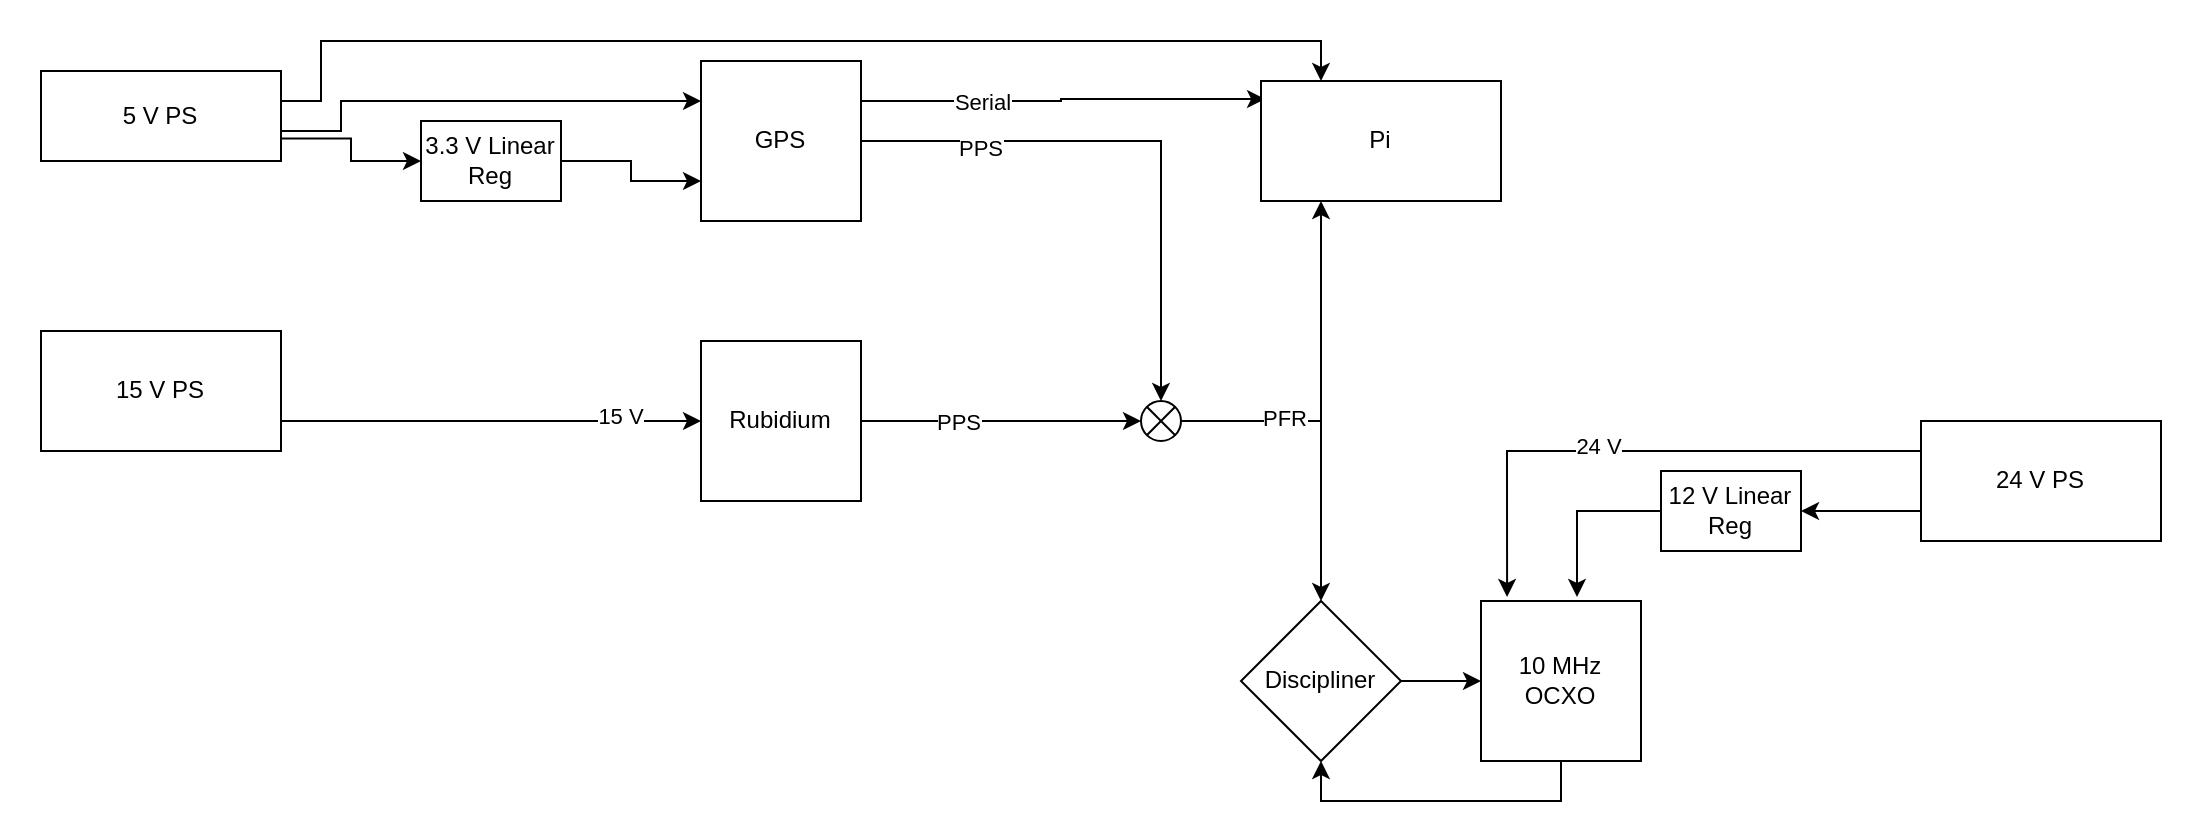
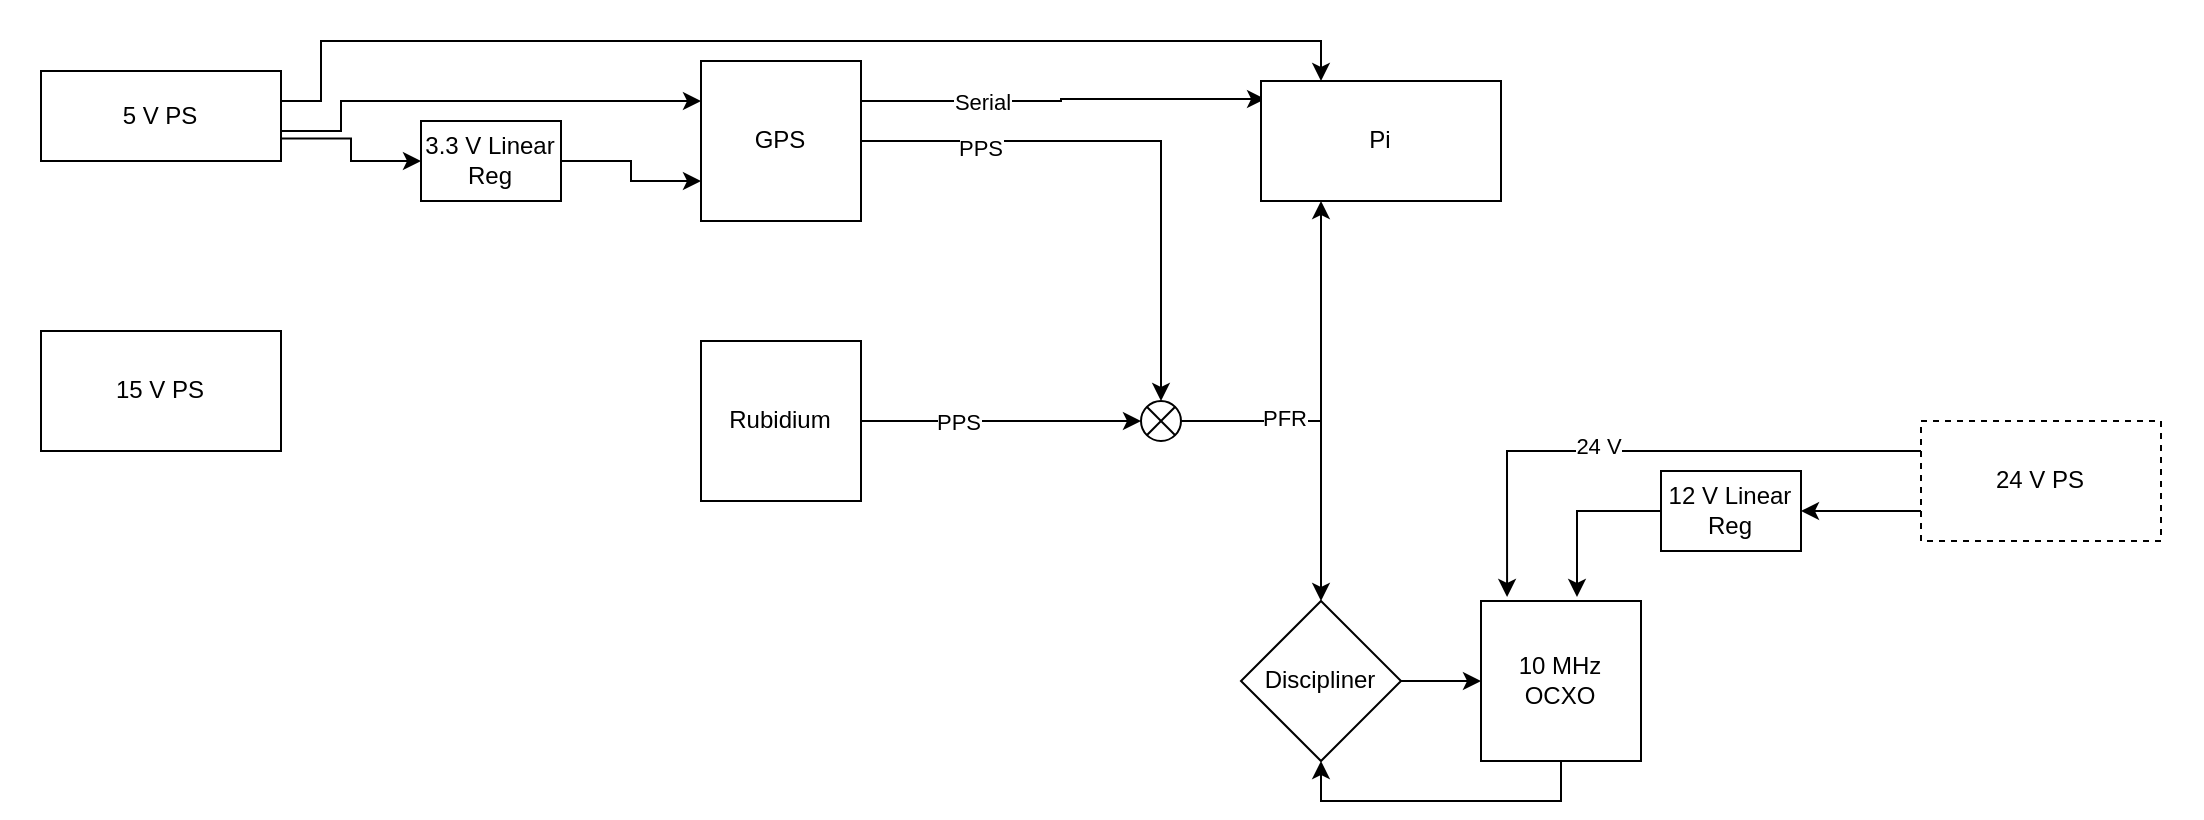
edge "15 V PS" -> "Rubidium": removed, label "15 V"
node "24 V PS": style solid -> dashed
